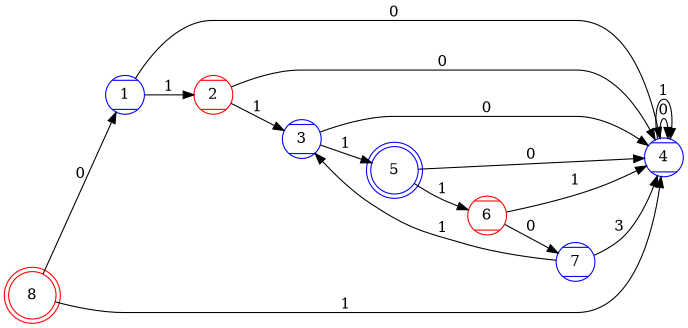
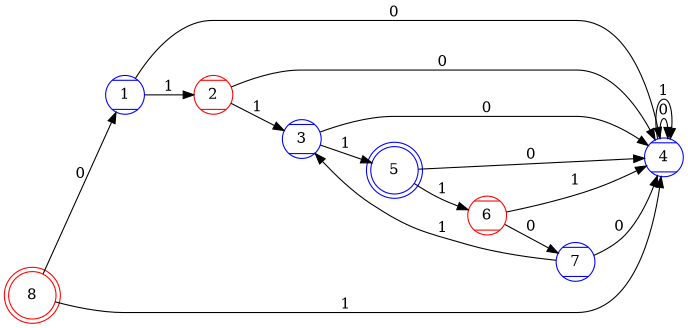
edge "7" -> "4": label "3" -> "0"
